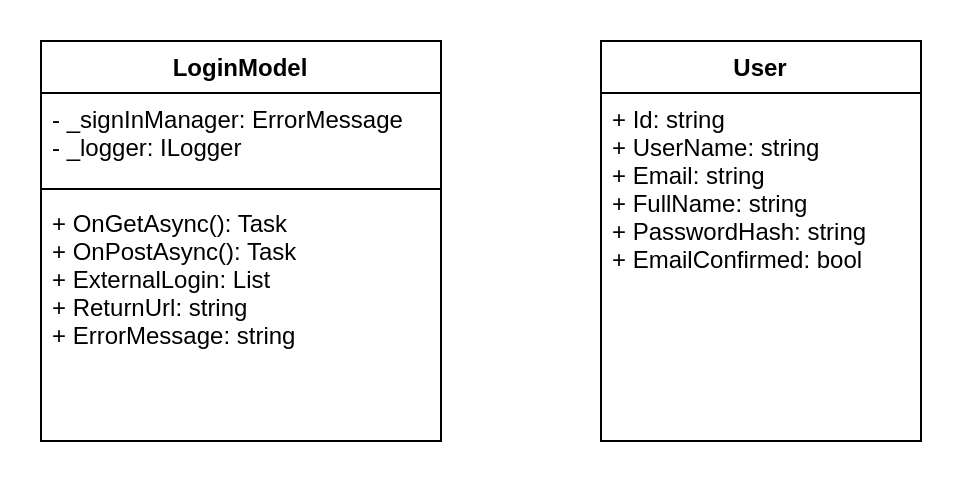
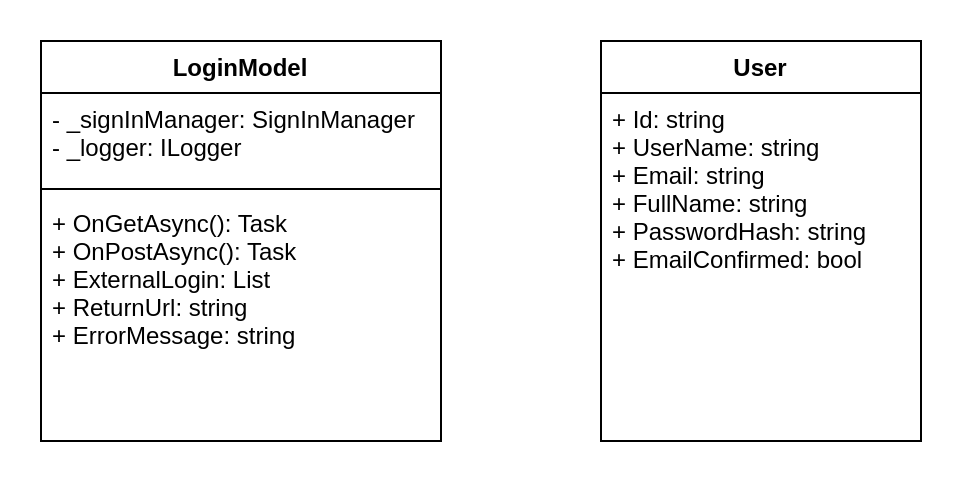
node "- _signInManager: ErrorMessage - _logger: ILogger": label "- _signInManager: ErrorMessage - _logger: ILogger" -> "- _signInManager: SignInManager - _logger: ILogger"
